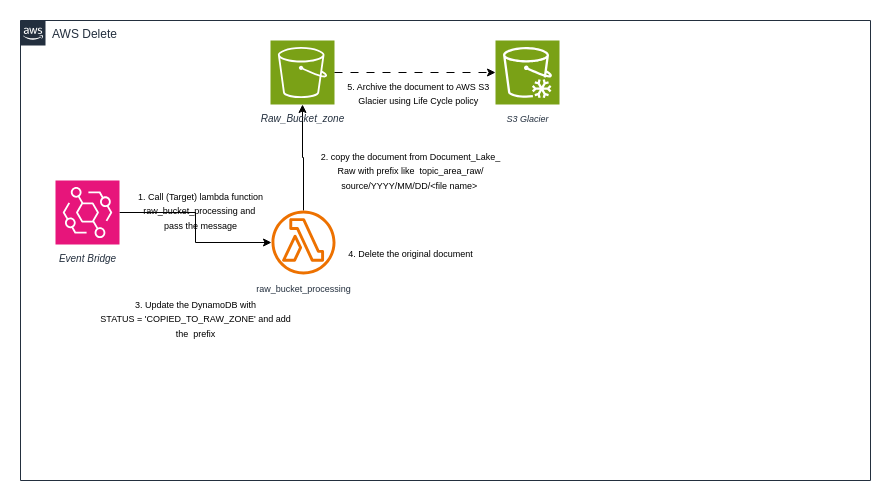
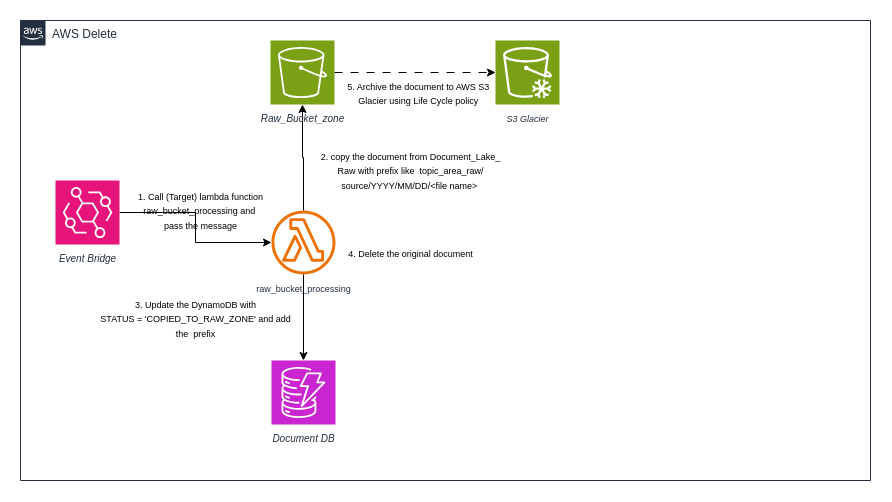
edge "raw_bucket_processing" -> "Document DB": added
node "Document DB": added
